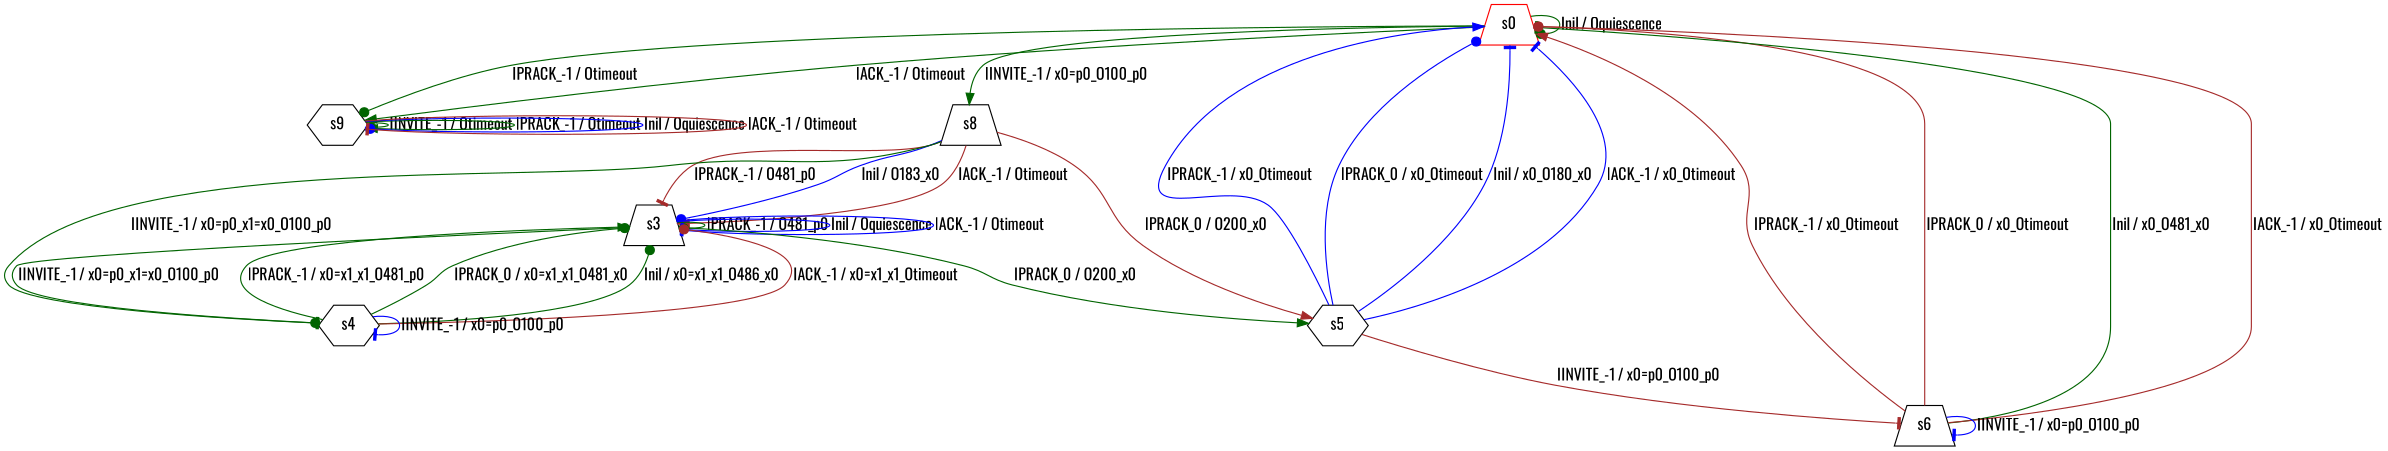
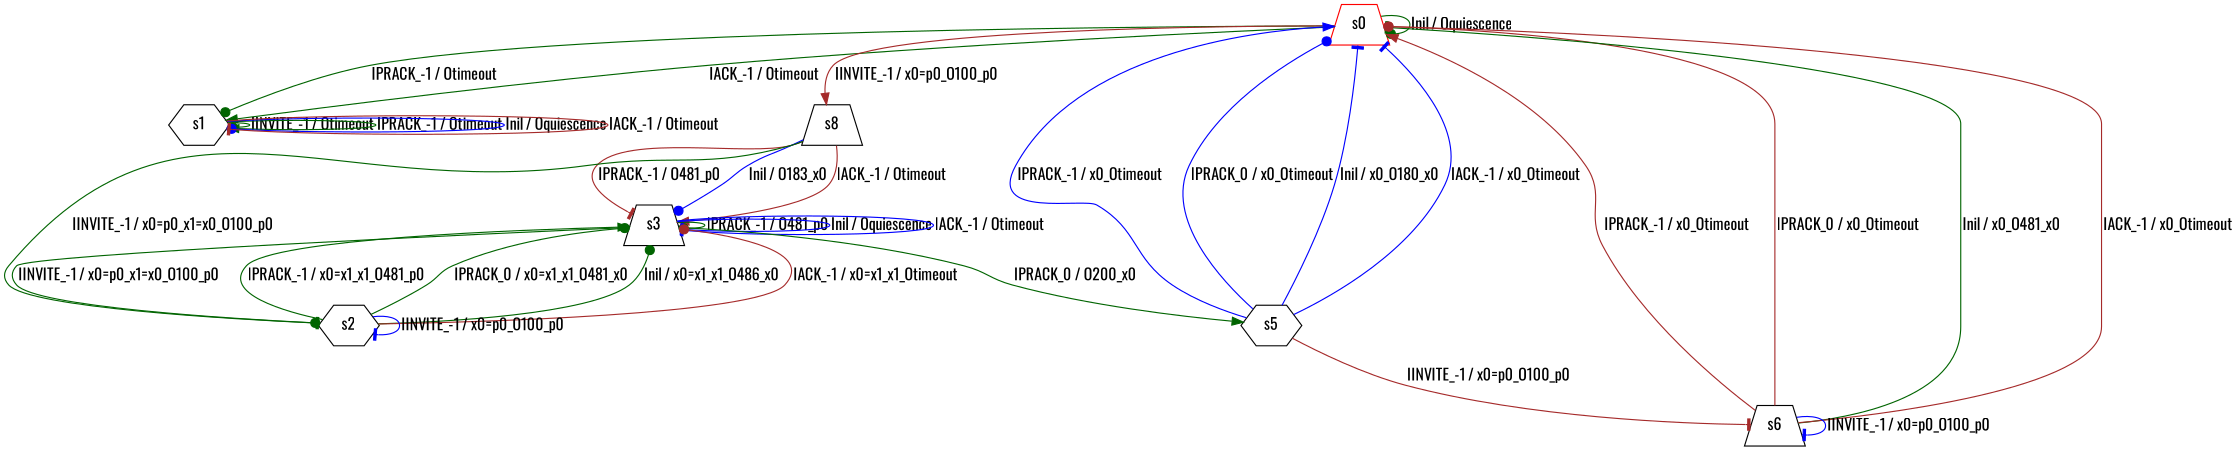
edge "s0" -> "s8": color darkgreen -> brown
node "s9": label "s9" -> "s1"
edge "s8" -> "s5": removed, label "IPRACK_0 / O200_x0"
node "s4": label "s4" -> "s2"
